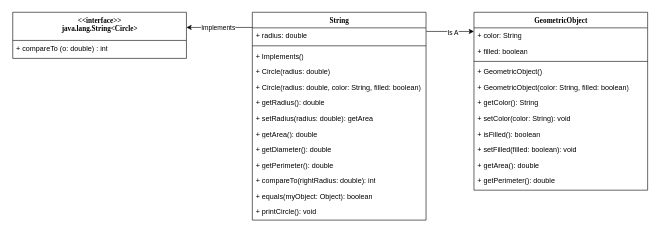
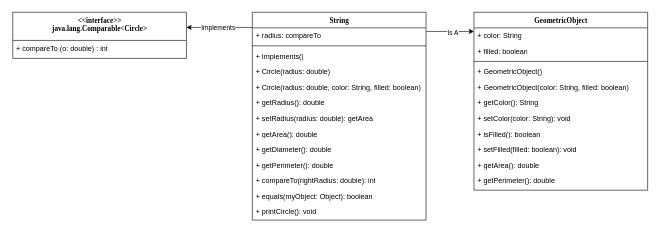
node "<<interface>> java.lang.String<Circle>": label "<<interface>> java.lang.String<Circle>" -> "<<interface>> java.lang.Comparable<Circle>"
node "+ radius: double": label "+ radius: double" -> "+ radius: compareTo"
